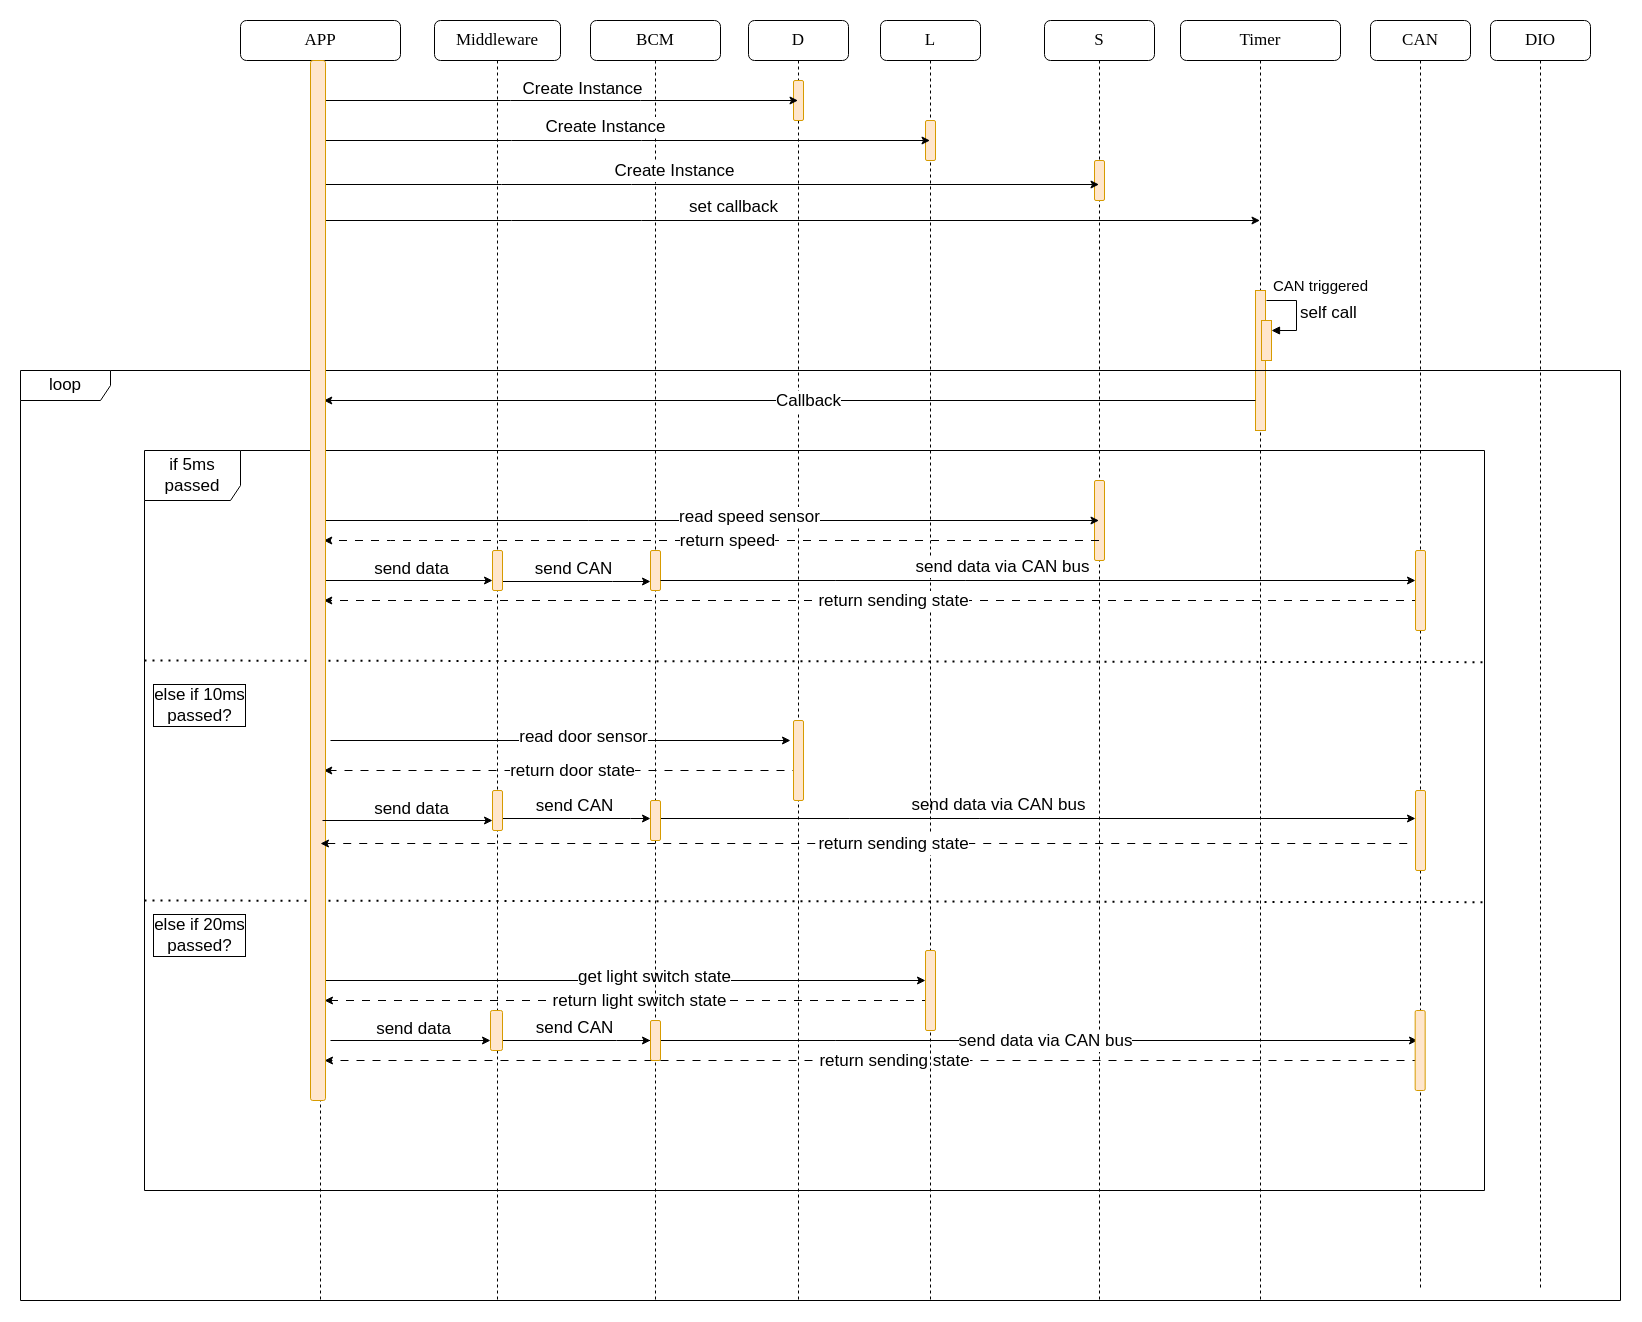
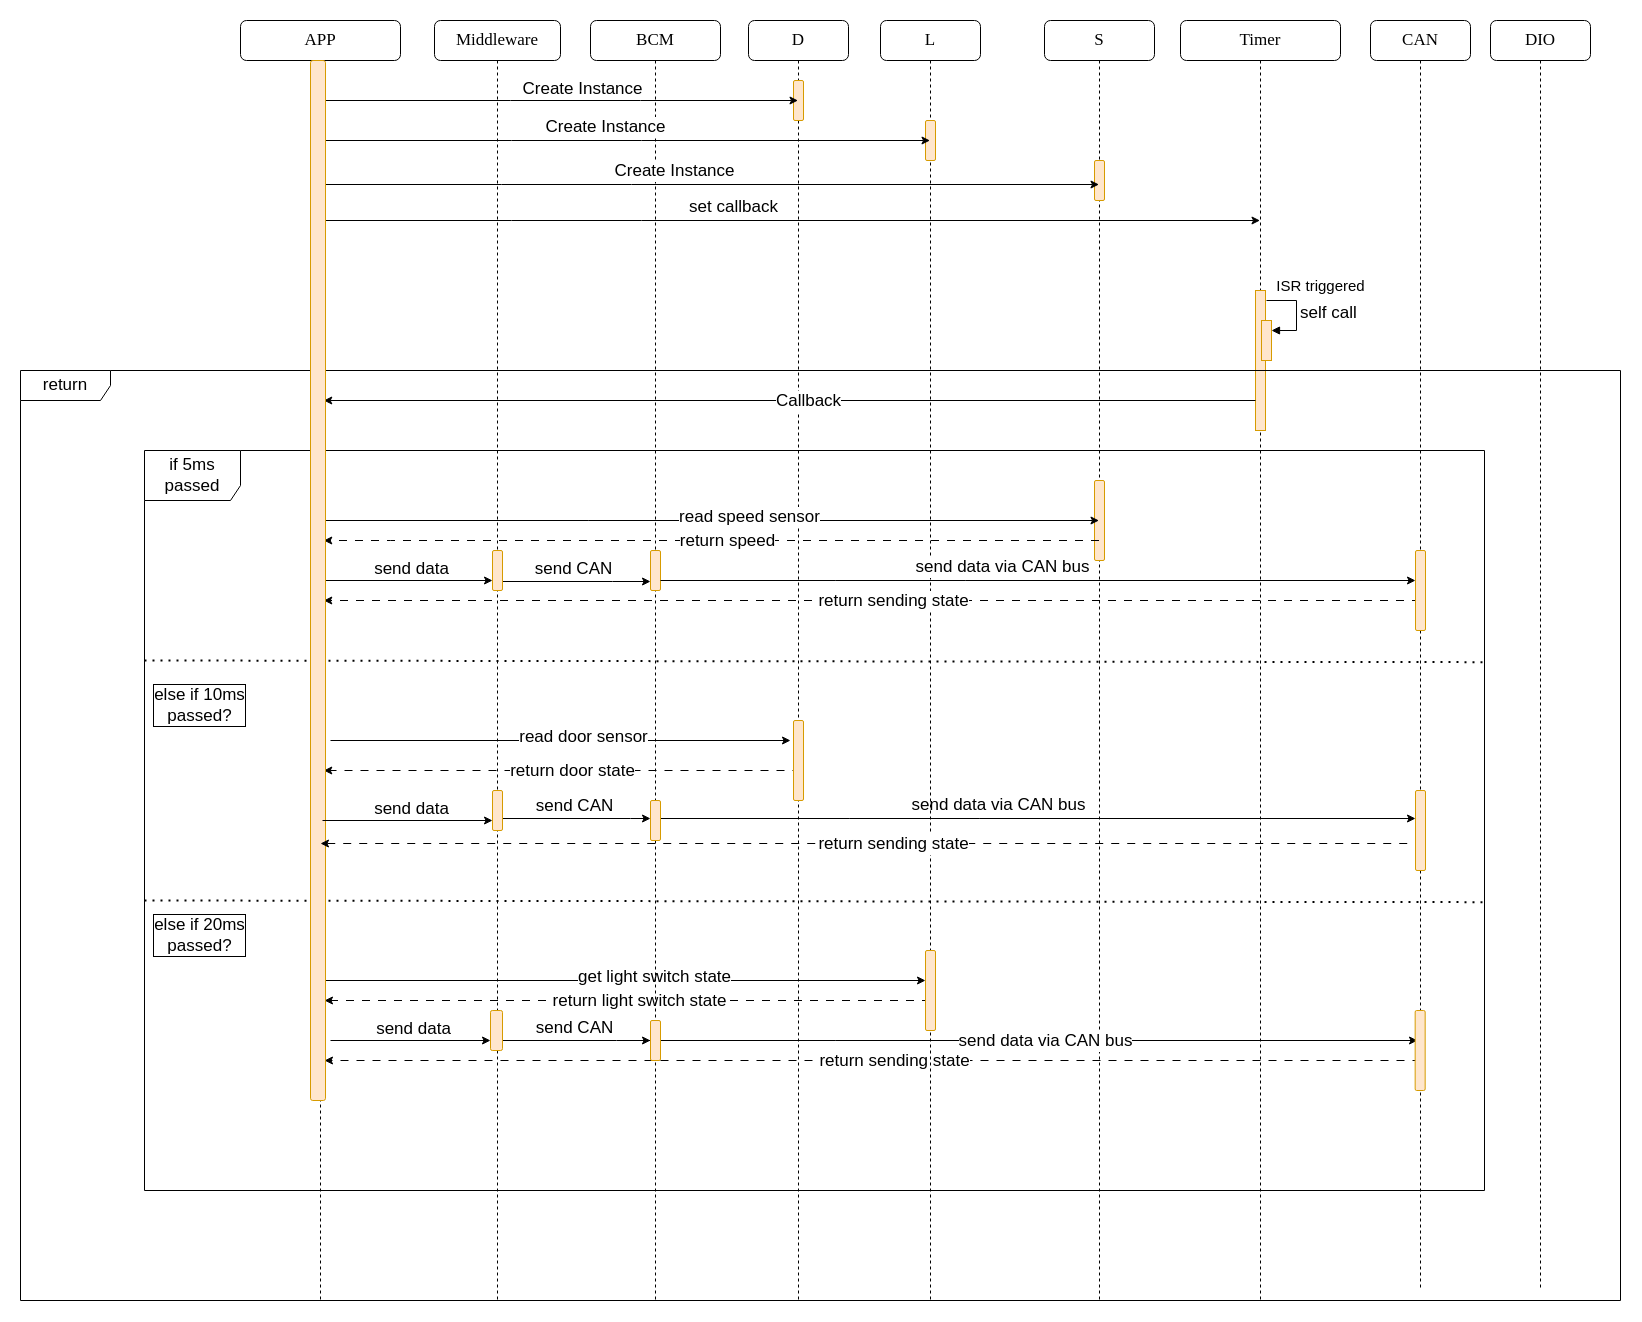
node "CAN triggered": label "CAN triggered" -> "ISR triggered"
node "loop": label "loop" -> "return"
